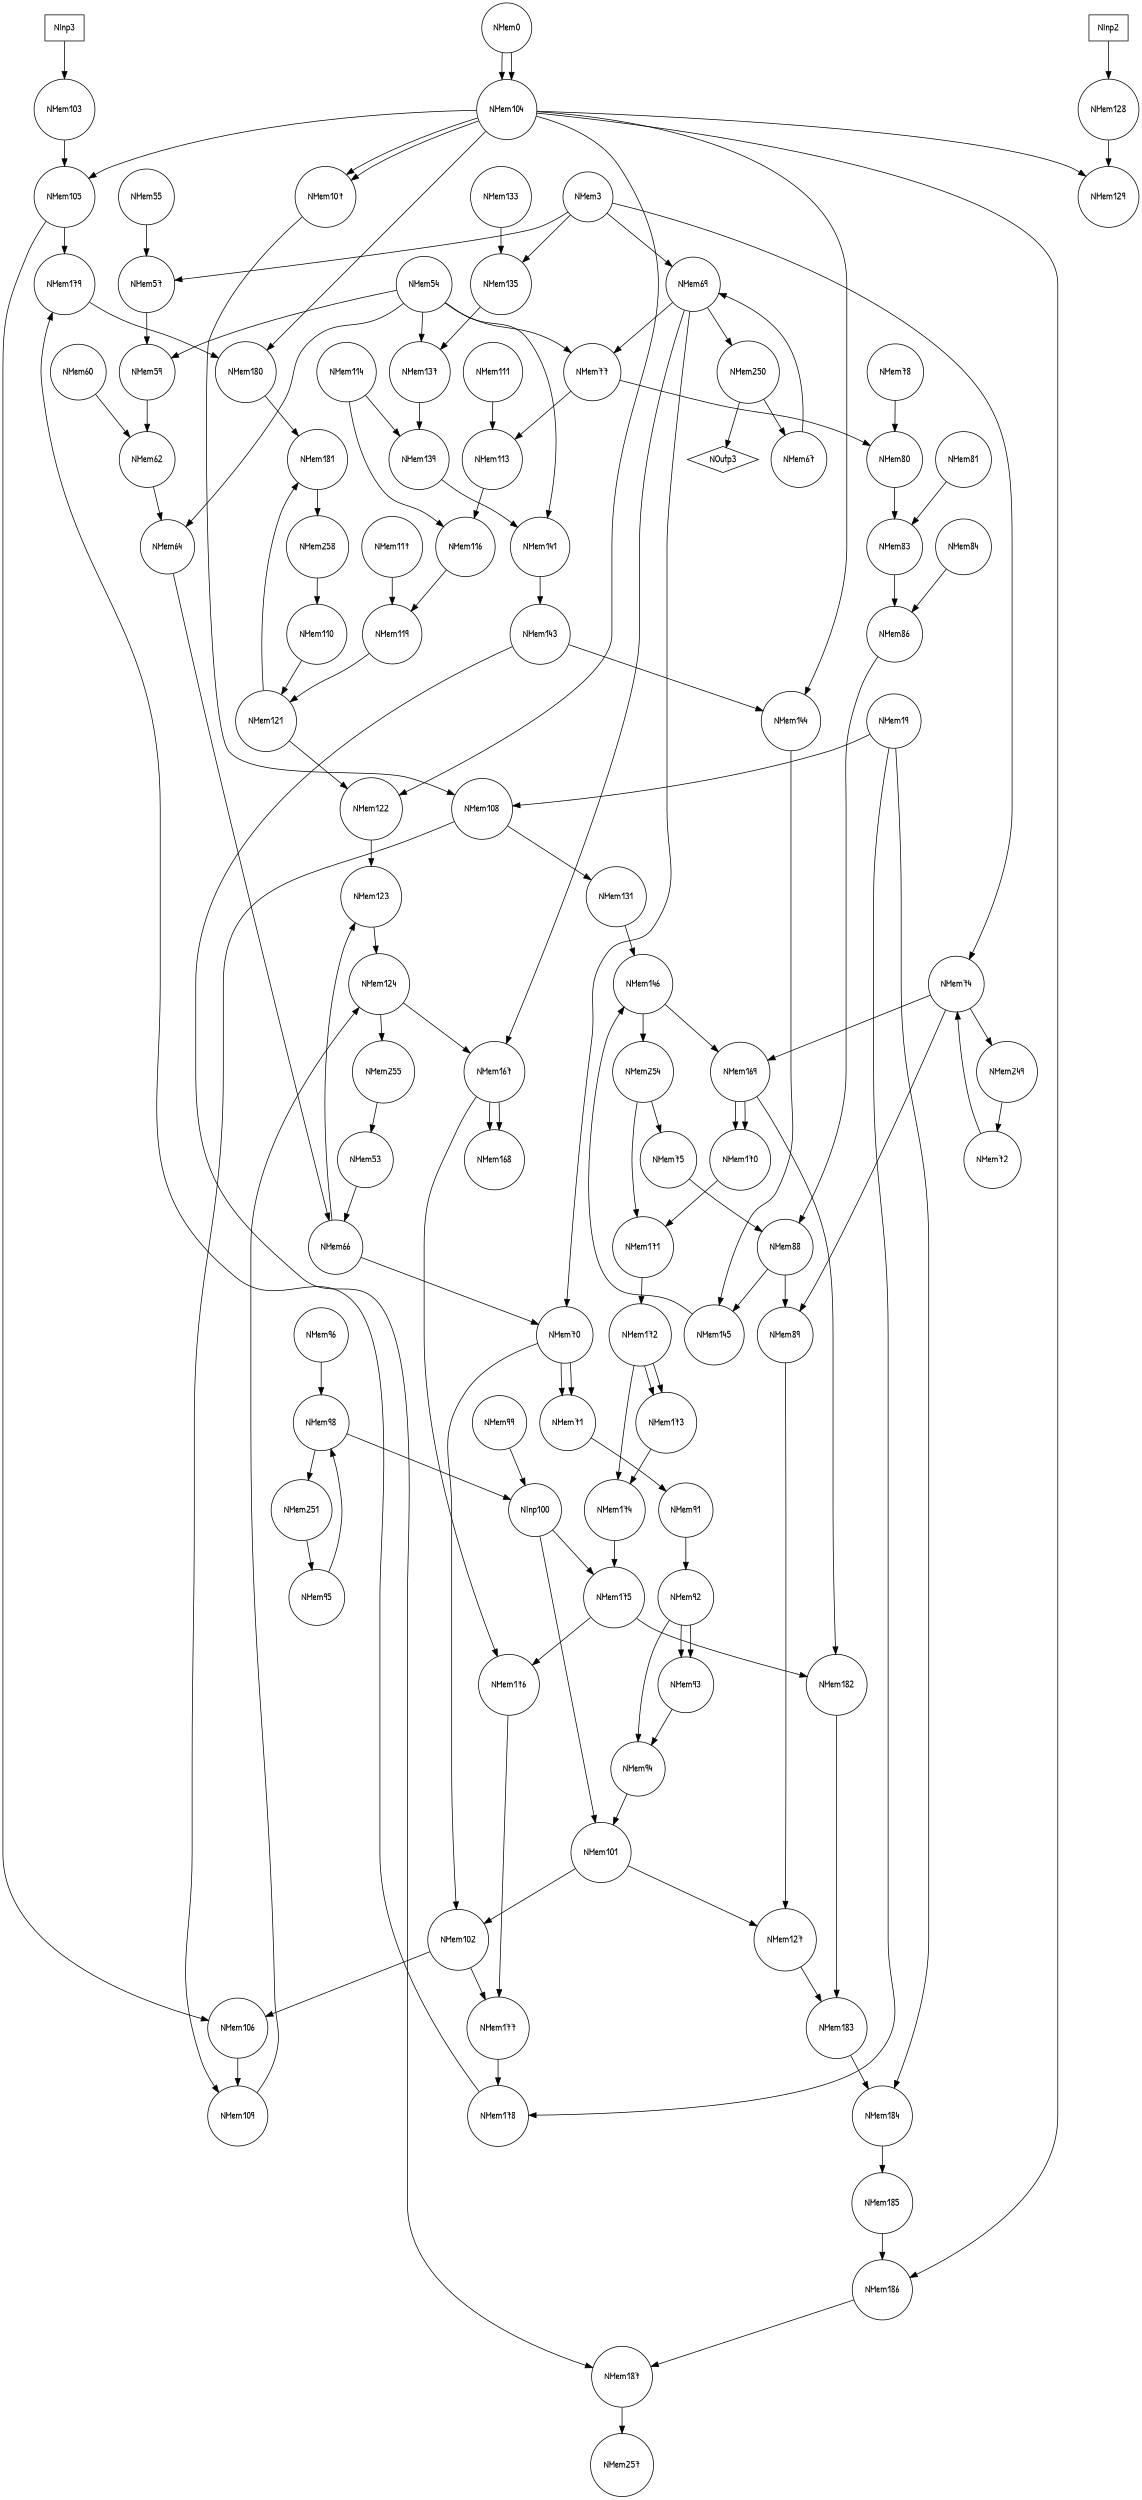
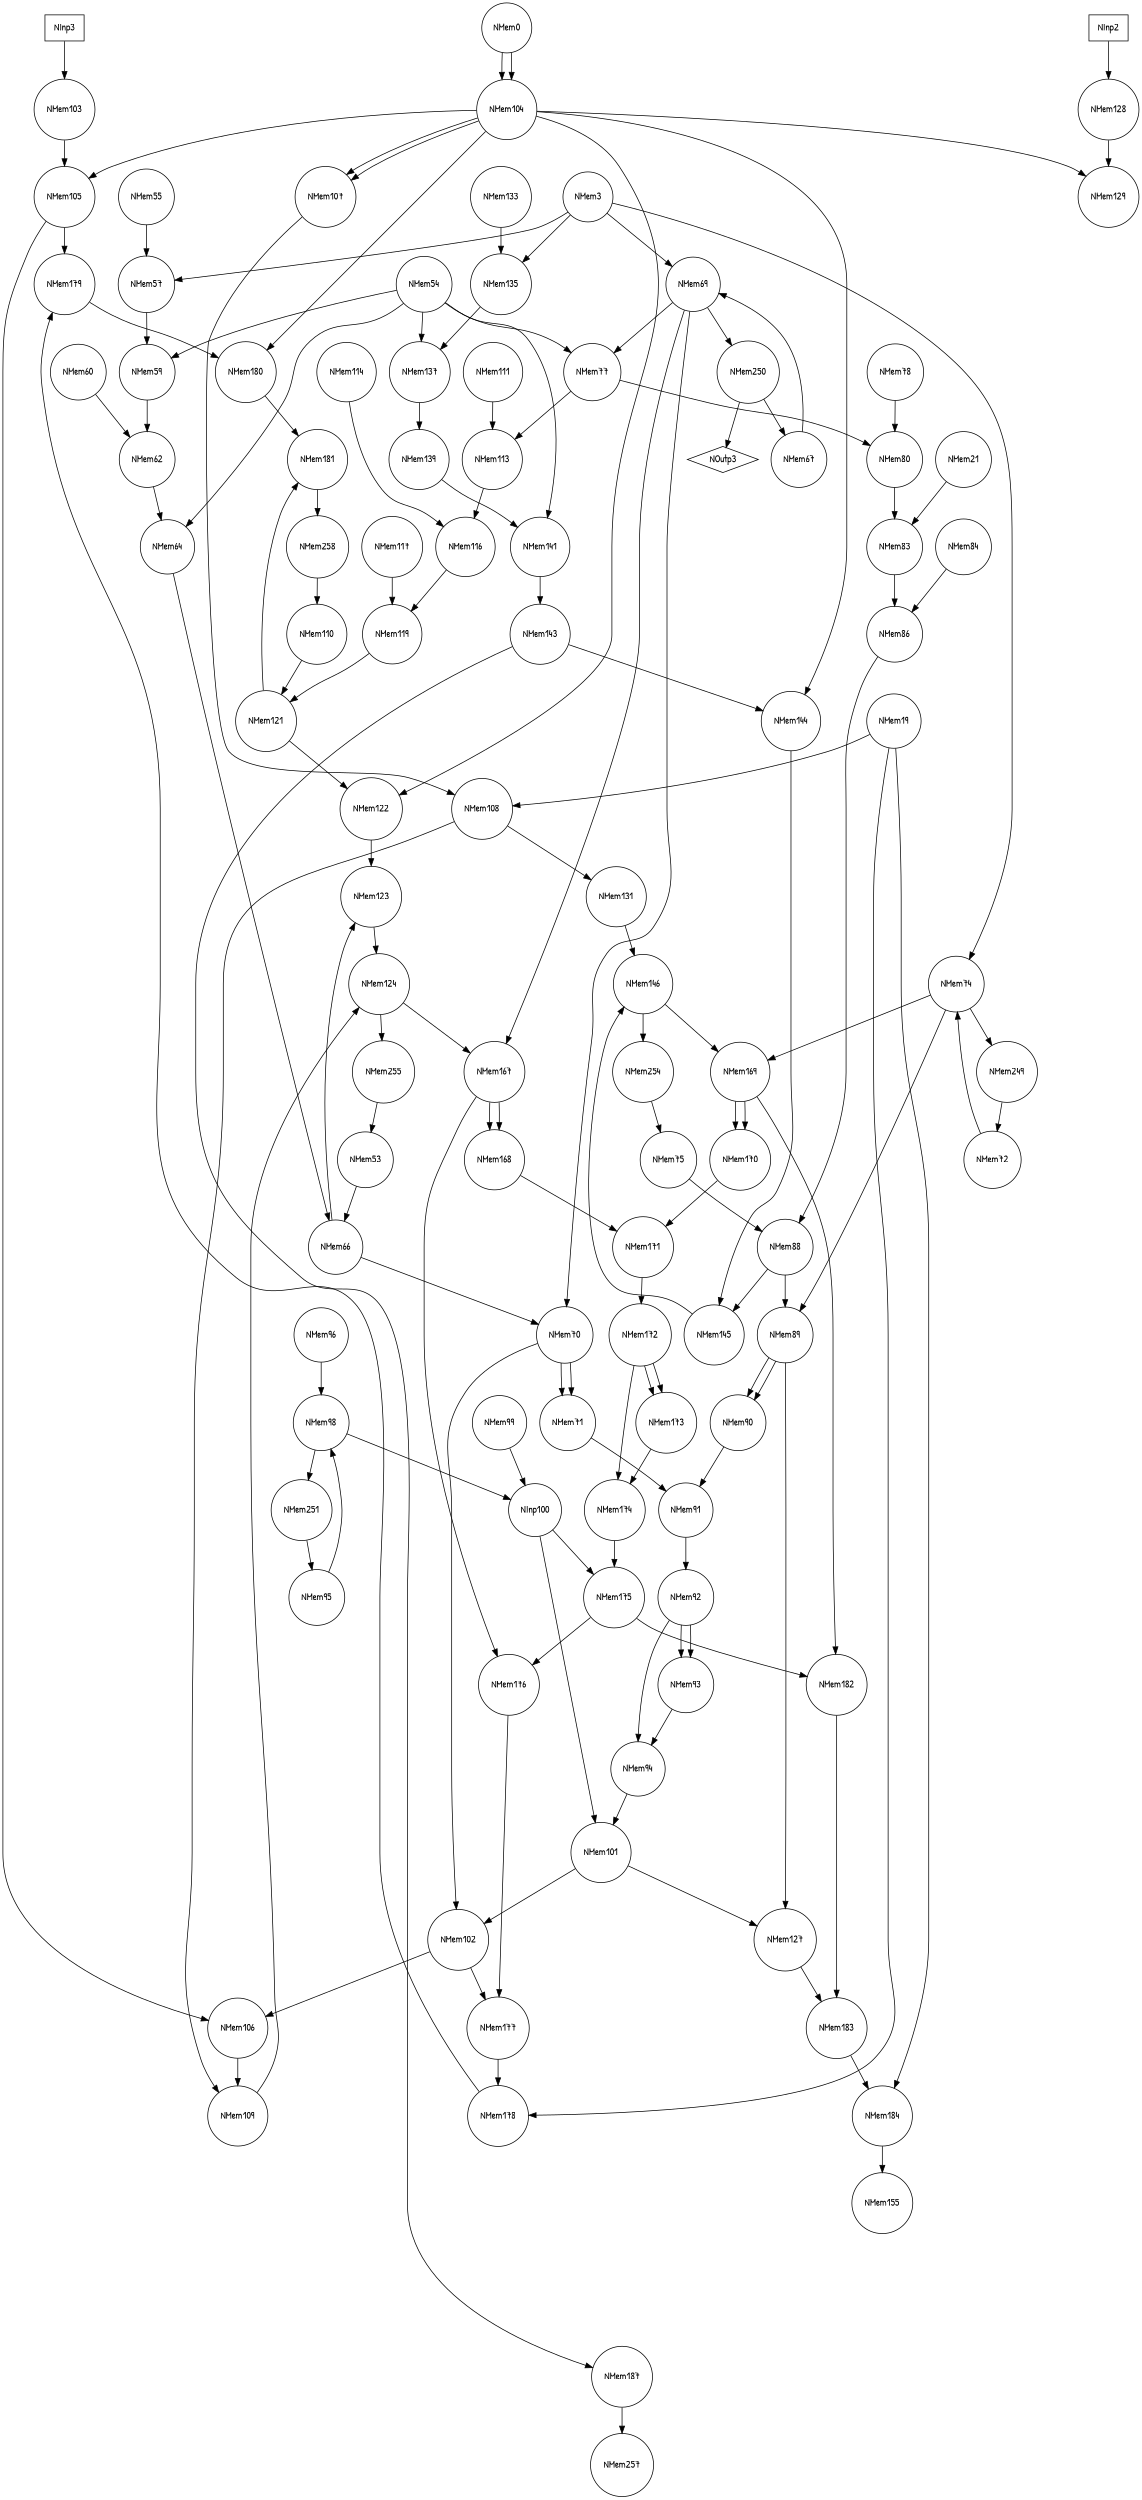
edge "NMem114" -> "NMem139": removed
node "NMem81": label "NMem81" -> "NMem21"
edge "NMem254" -> "NMem171": now "NMem168" -> "NMem171"
node "NMem90": added
node "NMem185": label "NMem185" -> "NMem155"
node "NMem186": removed
